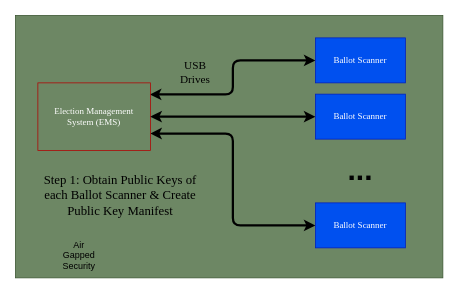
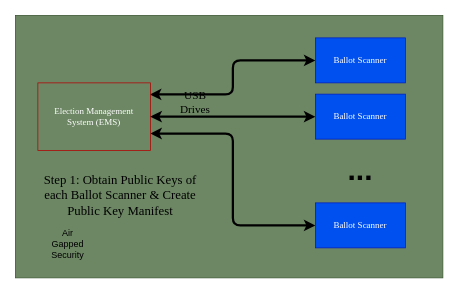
node "USB Drives": moved (195, 72) -> (195, 102)
node "Air Gapped Security": moved (79, 255) -> (68, 244)
